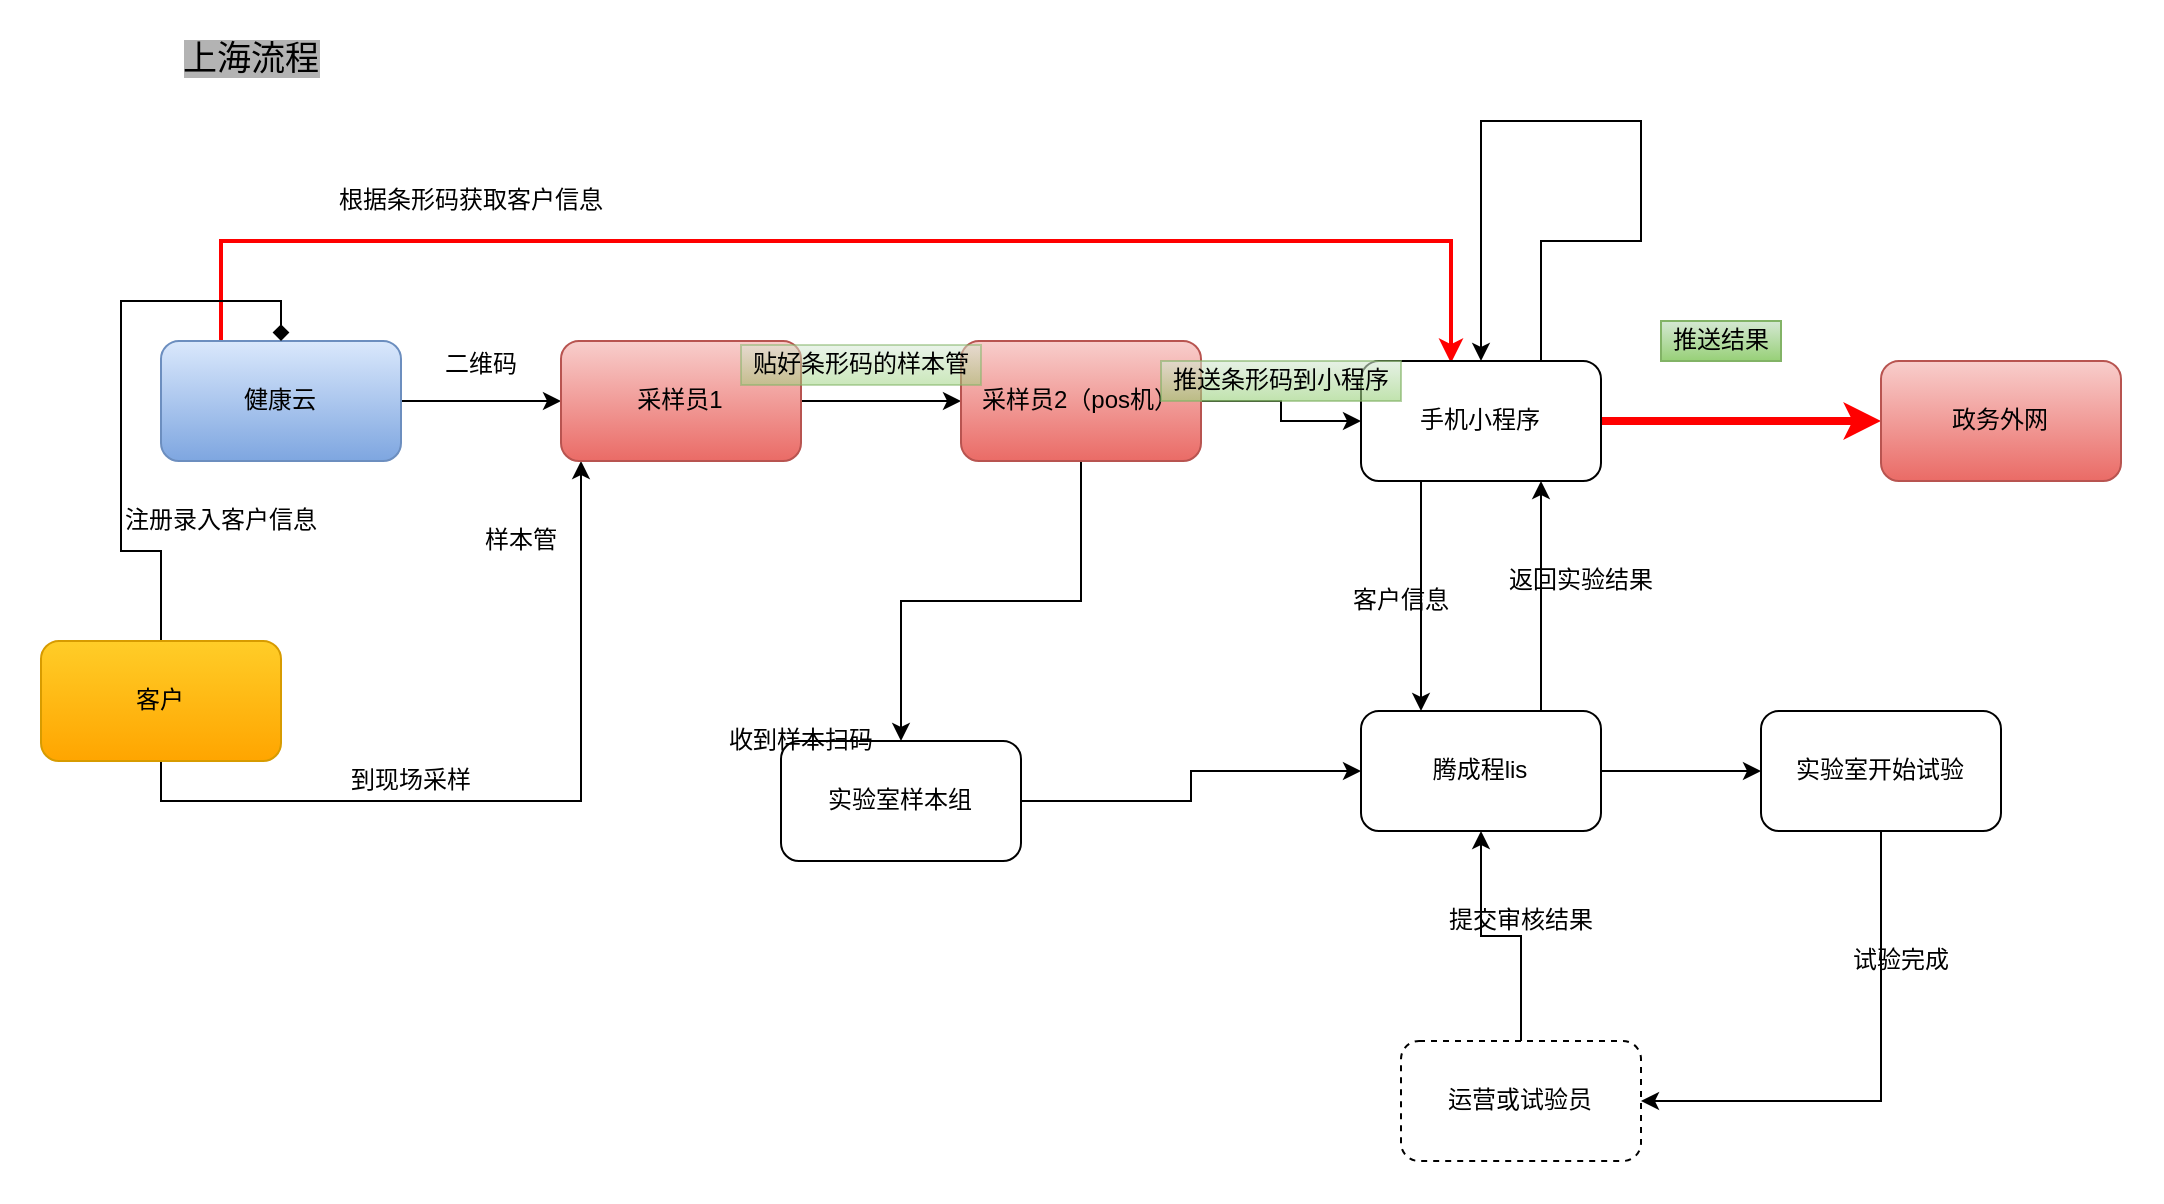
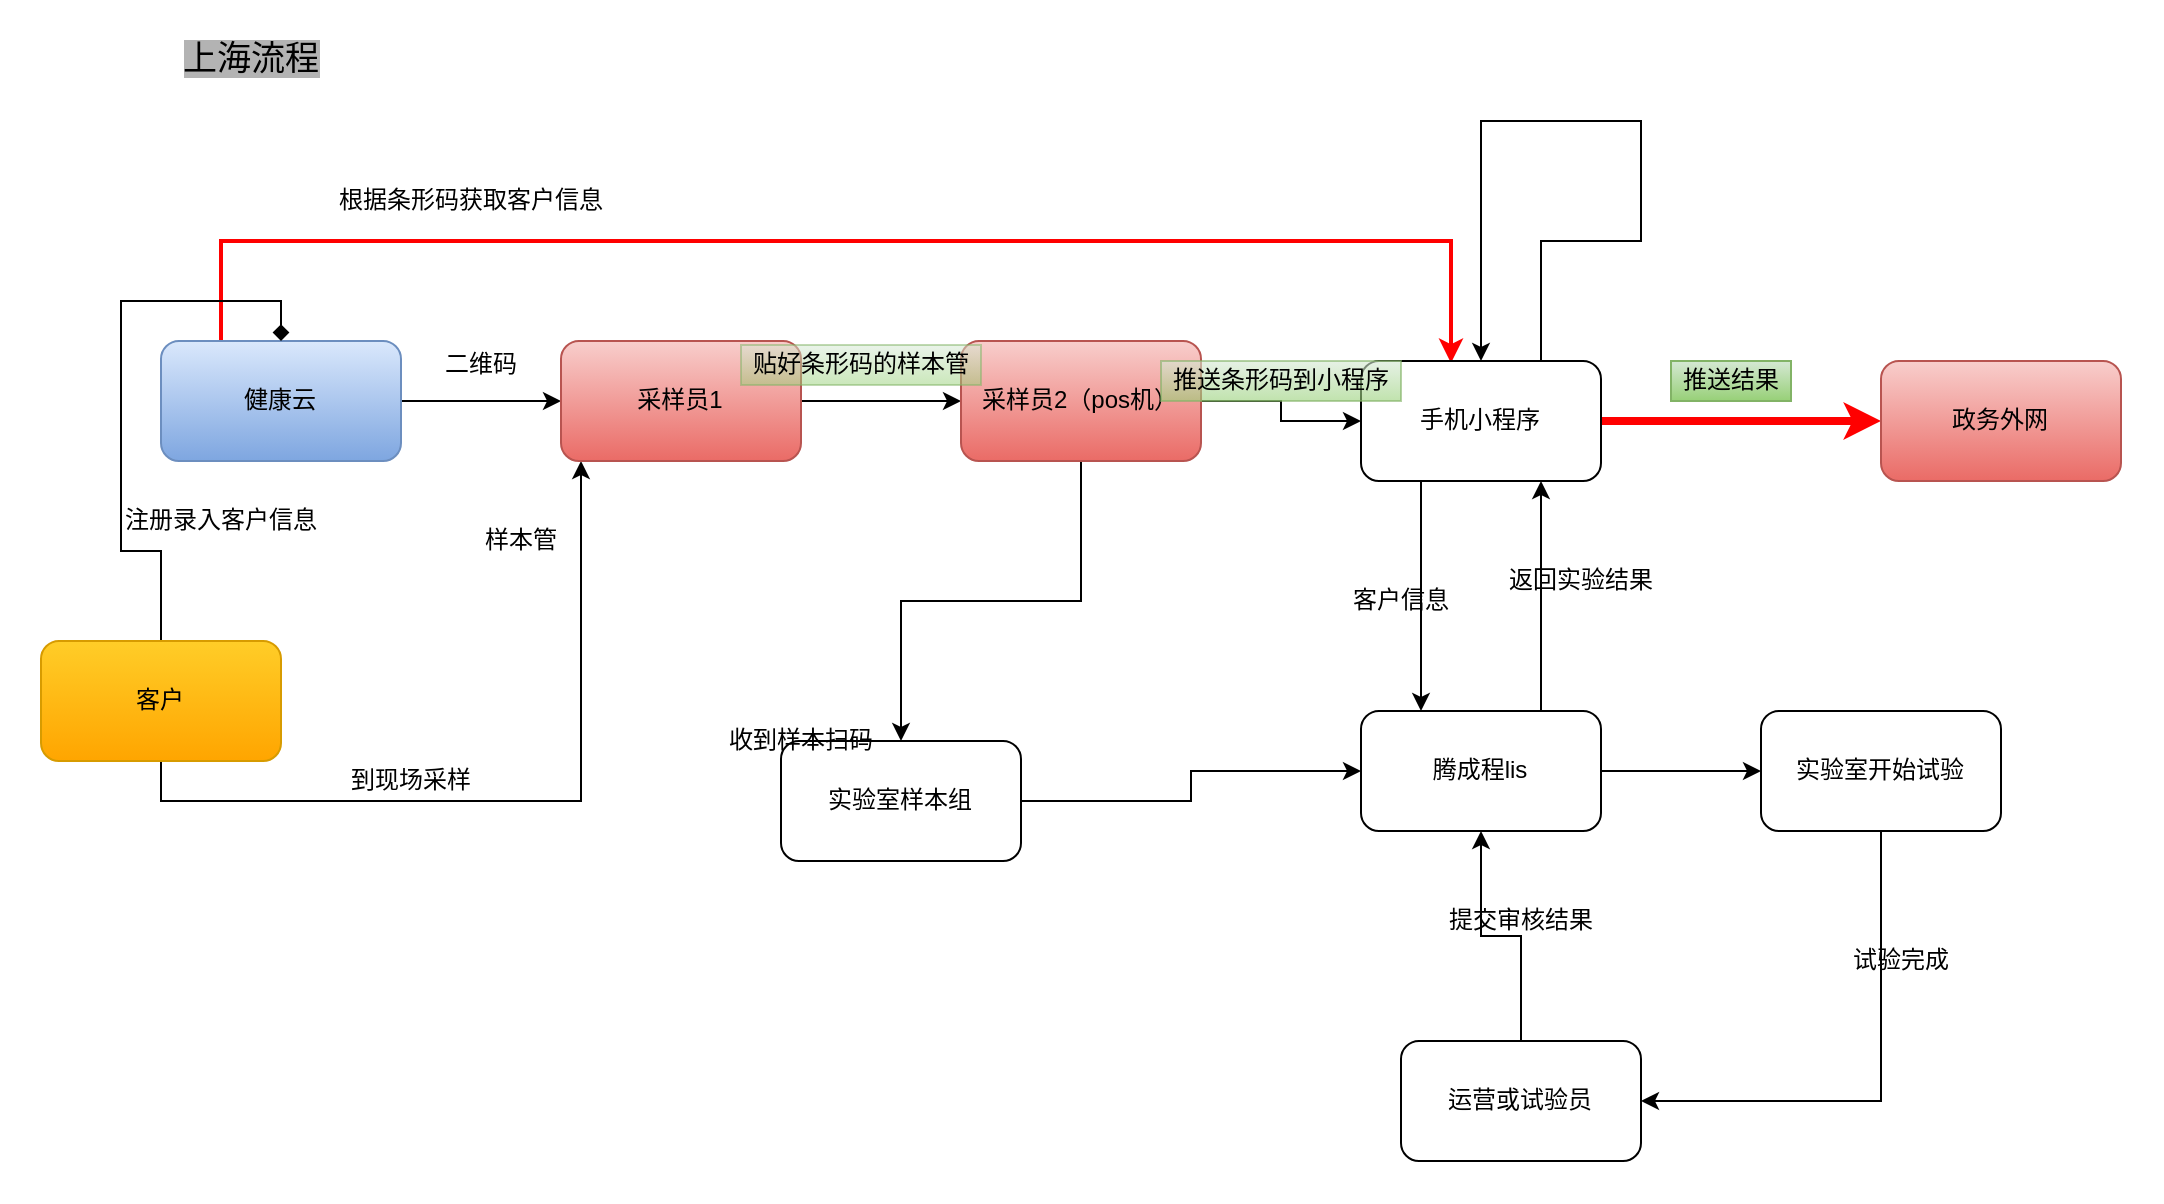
node "推送结果": moved (1721, 341) -> (1731, 381)
node "运营或试验员": style dashed -> solid
